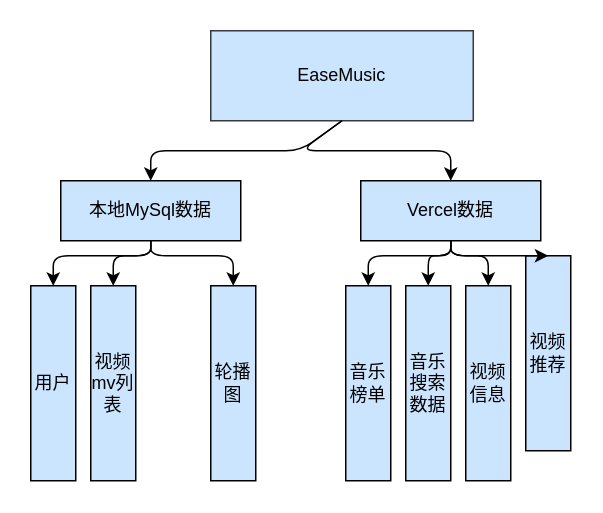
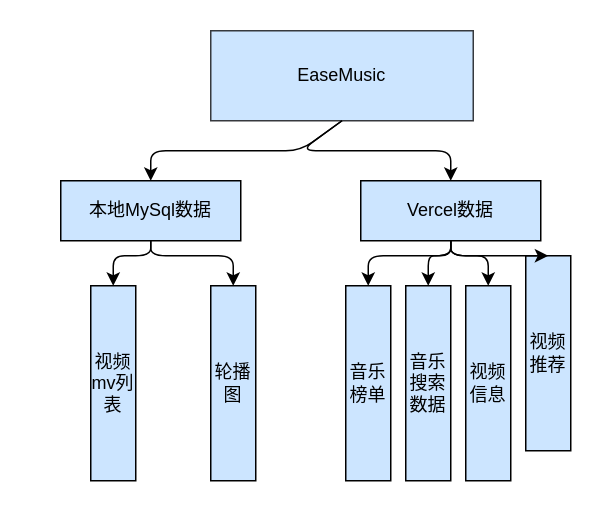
edge "本地MySql数据" -> "用户": removed
node "用户": removed
